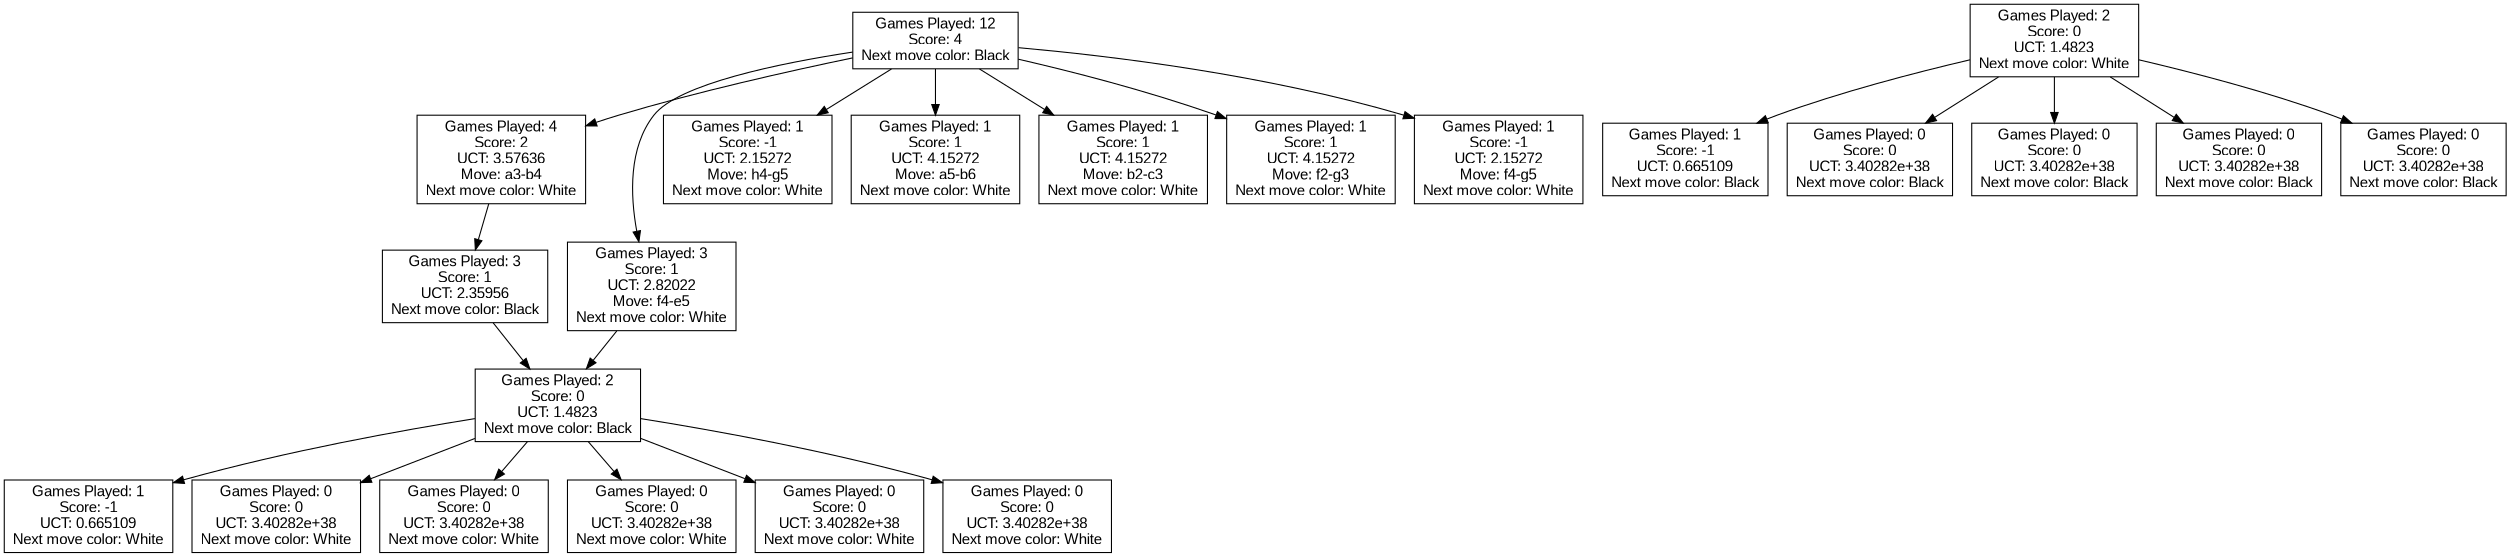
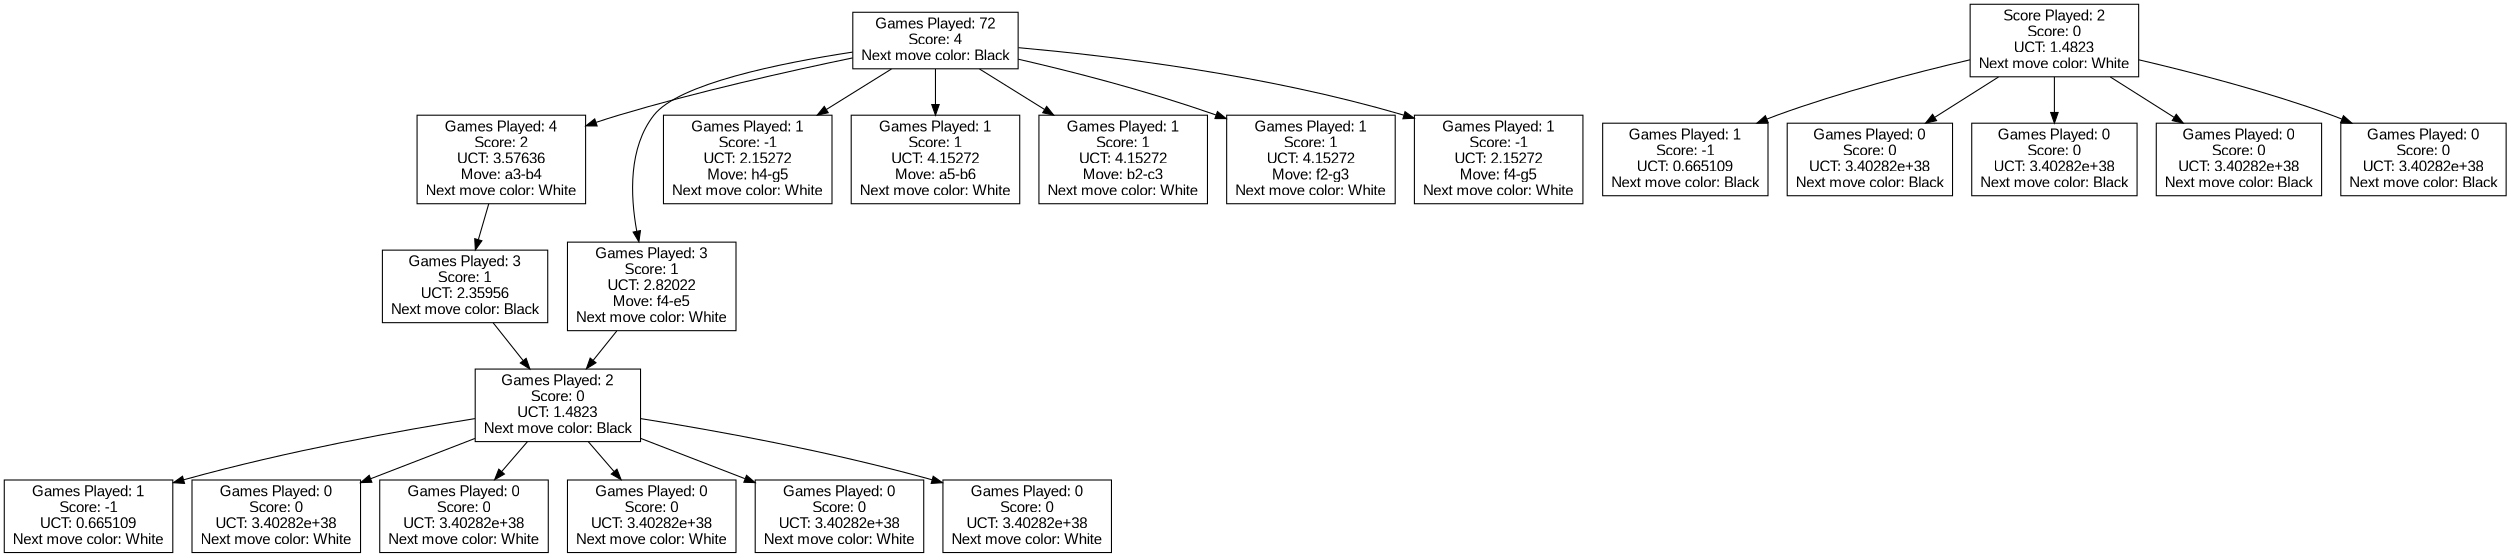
node "Games Played: 12 Score: 4 Next move color: Black": label "Games Played: 12 Score: 4 Next move color: Black" -> "Games Played: 72 Score: 4 Next move color: Black"
node "Games Played: 2 Score: 0 UCT: 1.4823 Next move color: White": label "Games Played: 2 Score: 0 UCT: 1.4823 Next move color: White" -> "Score Played: 2 Score: 0 UCT: 1.4823 Next move color: White"
